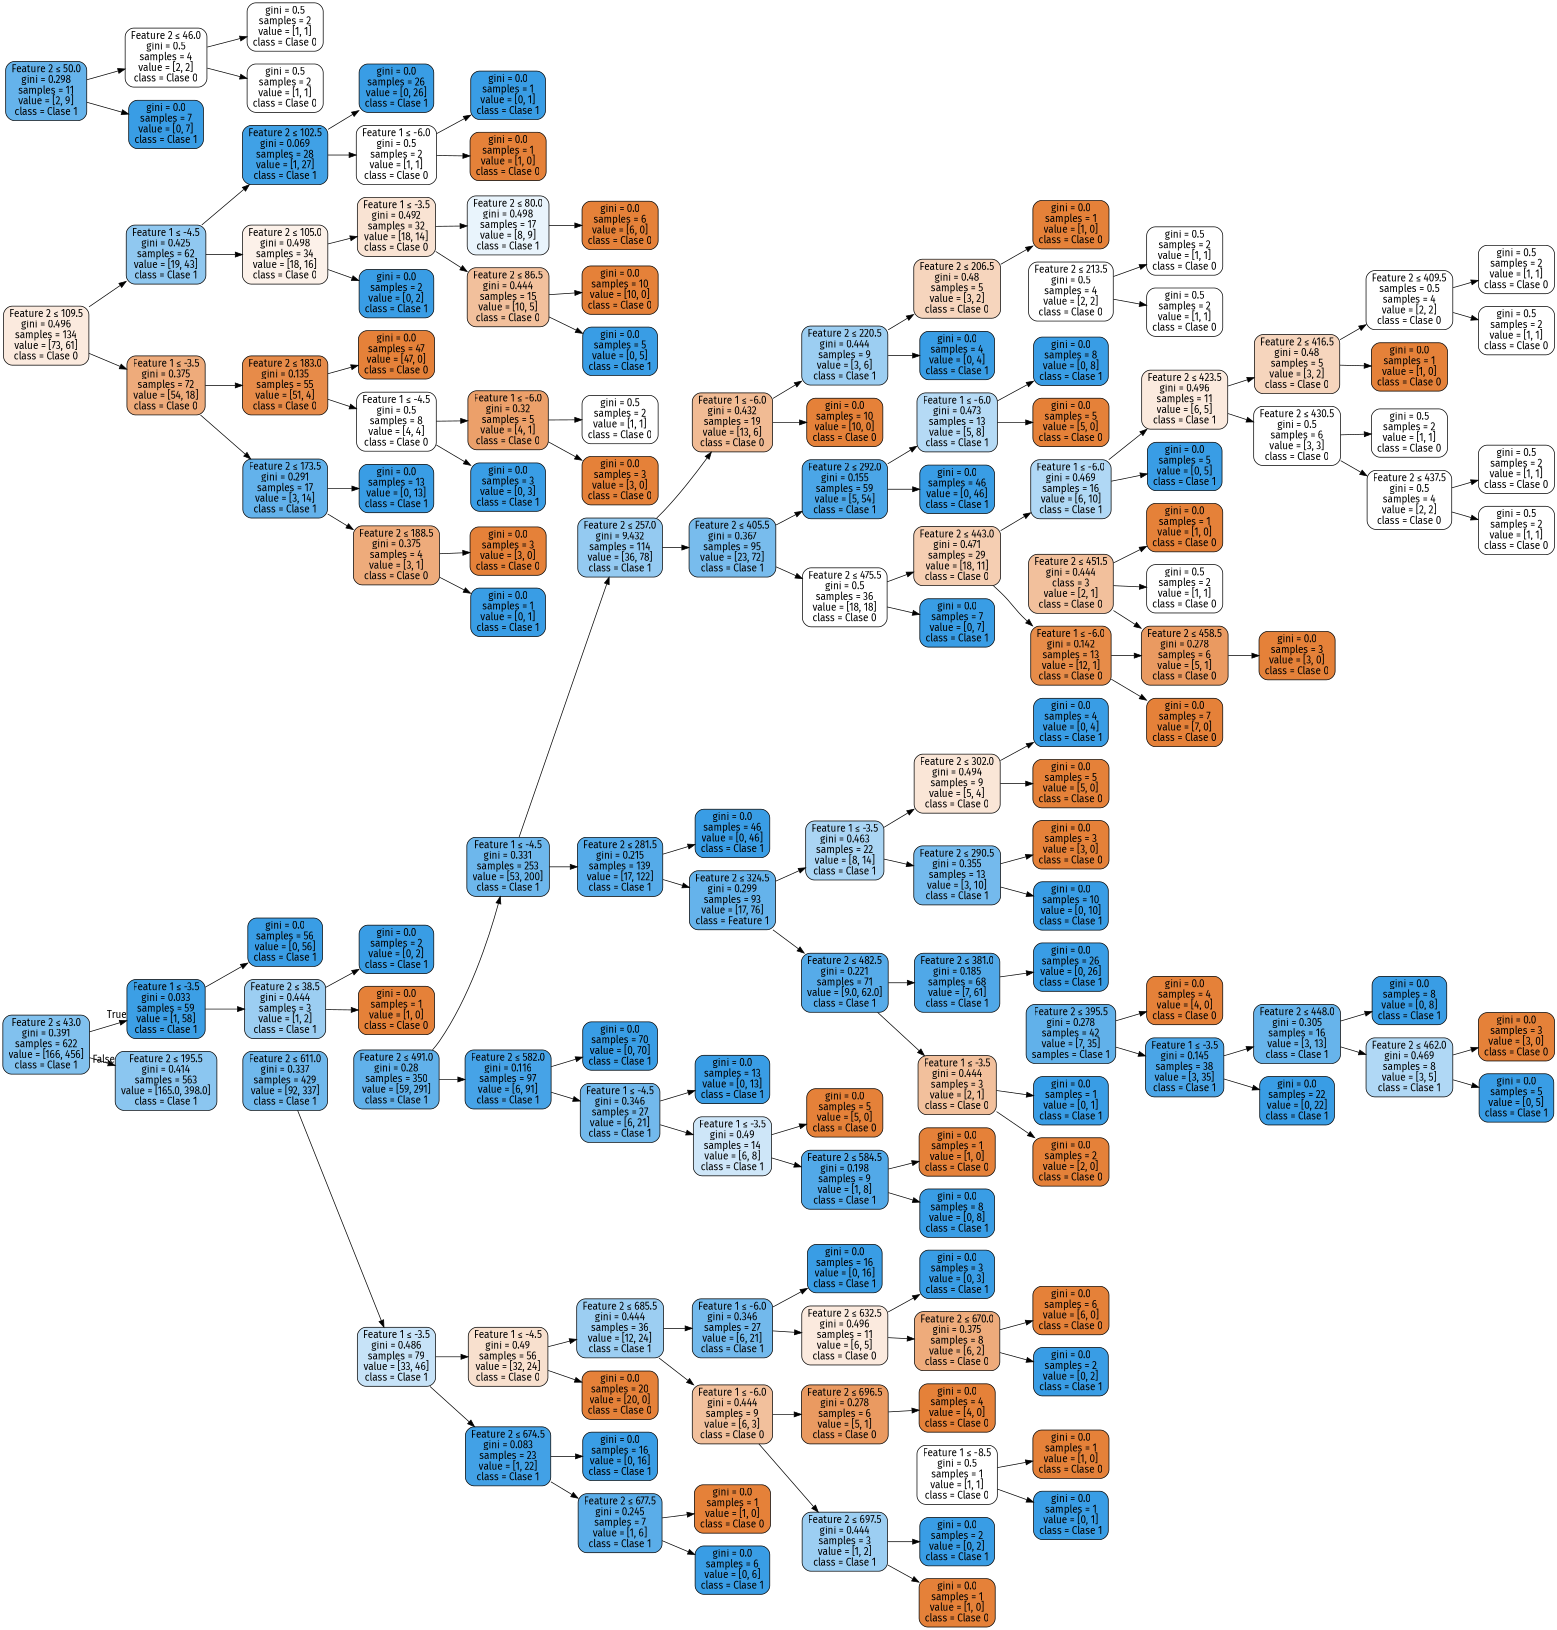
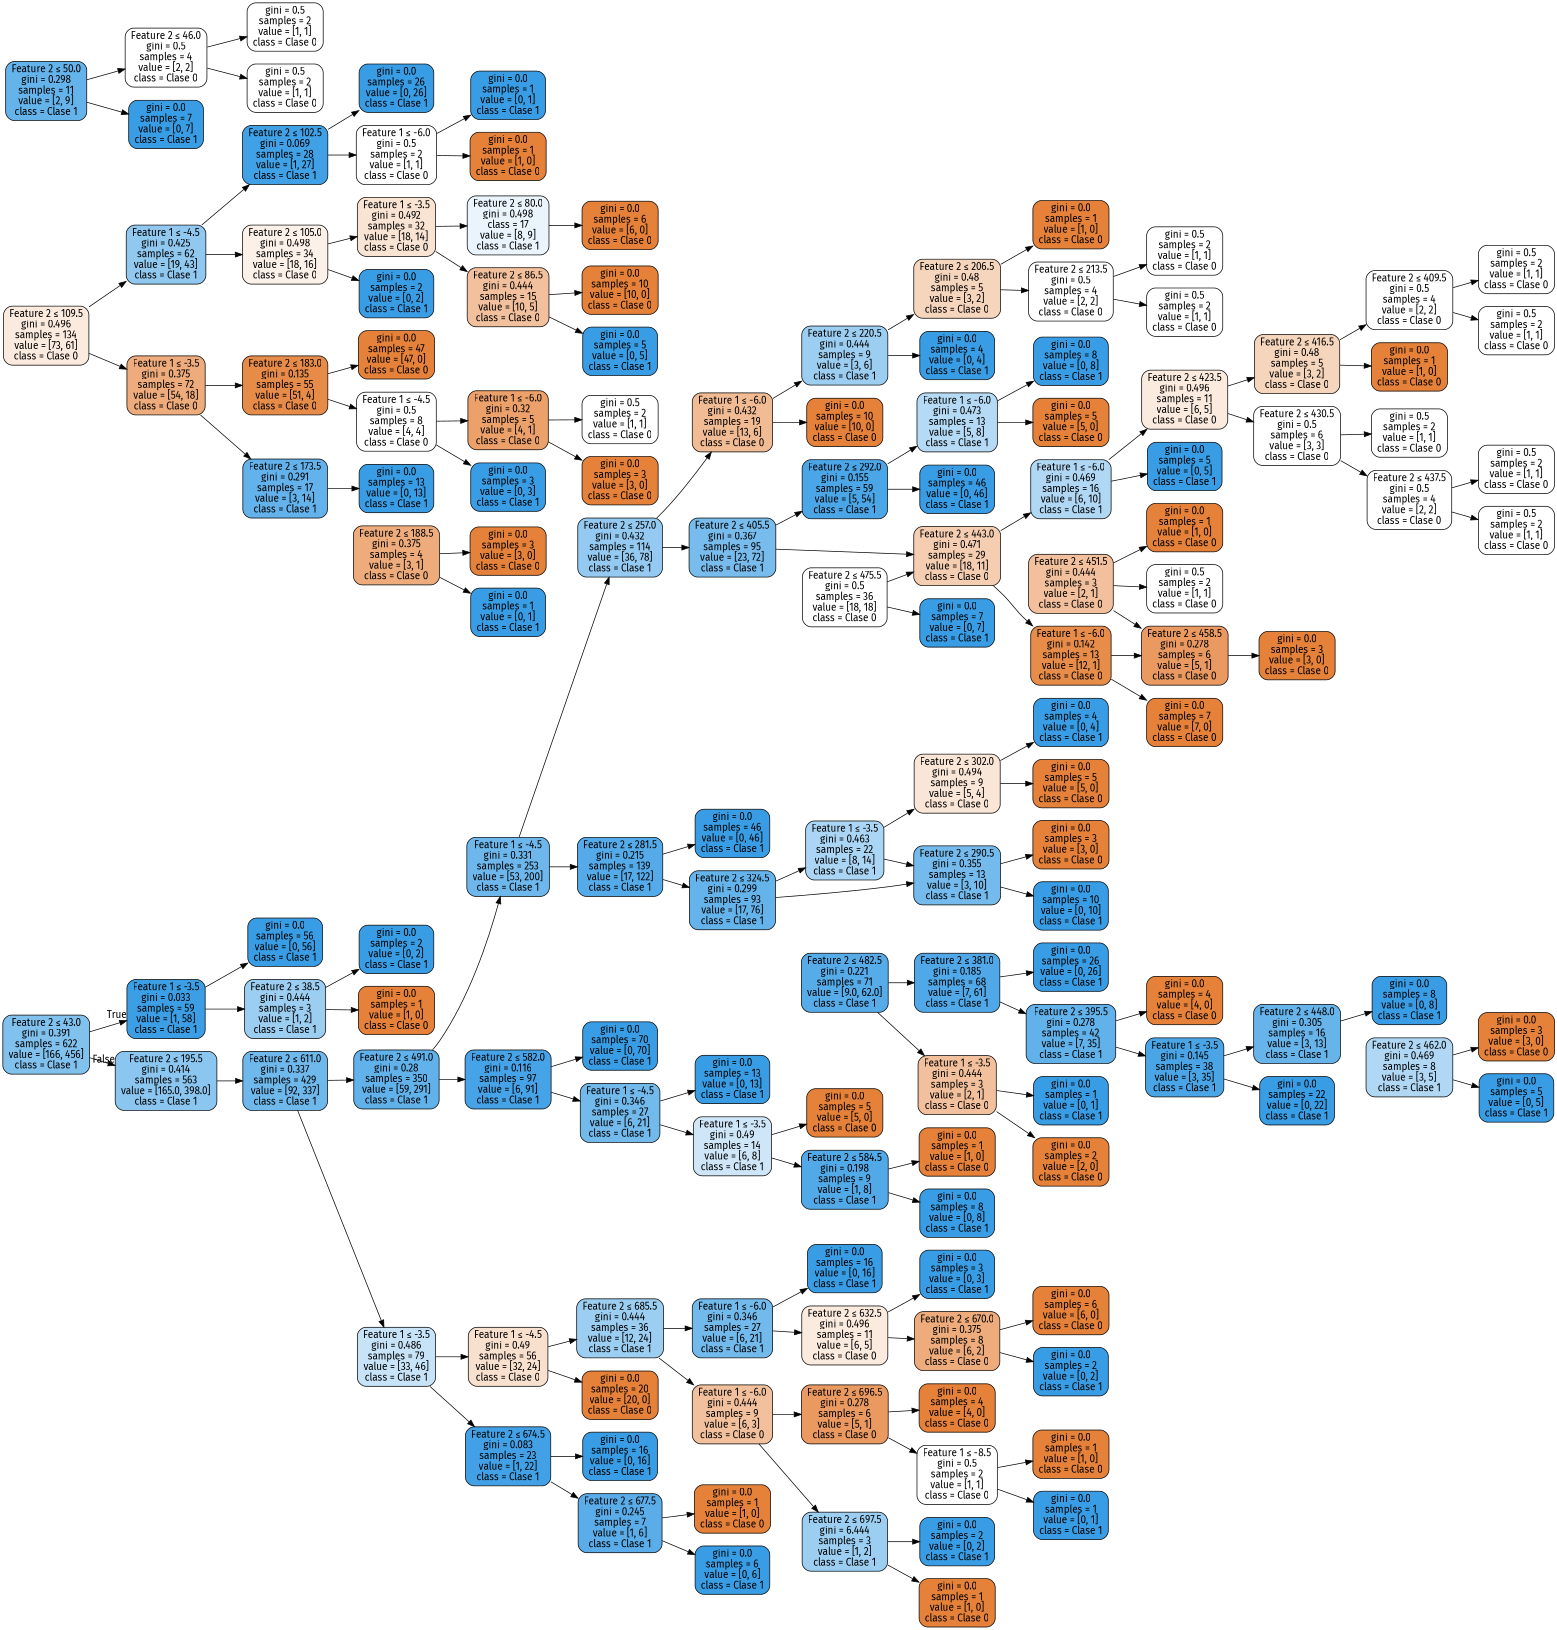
node "Feature 2 ≤ 80.0": text "samples = 17" -> "class = 17"
node "Feature 2 ≤ 409.5": text "samples = 0.5" -> "gini = 0.5"
edge "Feature 2 ≤ 206.5" -> "Feature 2 ≤ 213.5": added
node "Feature 2 ≤ 423.5": text "class = Clase 1" -> "class = Clase 0"
edge "Feature 2 ≤ 173.5" -> "Feature 2 ≤ 188.5": removed
node "Feature 2 ≤ 257.0": text "gini = 9.432" -> "gini = 0.432"
edge "Feature 2 ≤ 405.5" -> "Feature 2 ≤ 475.5": now "Feature 2 ≤ 405.5" -> "Feature 2 ≤ 443.0"
node "Feature 2 ≤ 451.5": text "class = 3" -> "samples = 3"
node "Feature 2 ≤ 324.5": text "class = Feature 1" -> "class = Clase 1"
edge "Feature 2 ≤ 324.5" -> "Feature 2 ≤ 482.5": now "Feature 2 ≤ 324.5" -> "Feature 2 ≤ 290.5"
edge "Feature 2 ≤ 381.0" -> "Feature 2 ≤ 395.5": added
edge "Feature 2 ≤ 448.0" -> "Feature 2 ≤ 462.0": removed
node "Feature 2 ≤ 395.5": text "samples = Clase 1" -> "class = Clase 1"
edge "Feature 2 ≤ 611.0" -> "Feature 2 ≤ 491.0": added
edge "Feature 2 ≤ 195.5" -> "Feature 2 ≤ 611.0": added
edge "Feature 2 ≤ 696.5" -> "Feature 1 ≤ -8.5": added
node "Feature 1 ≤ -8.5": text "samples = 1" -> "samples = 2"
node "Feature 2 ≤ 697.5": text "gini = 0.444" -> "gini = 6.444"
